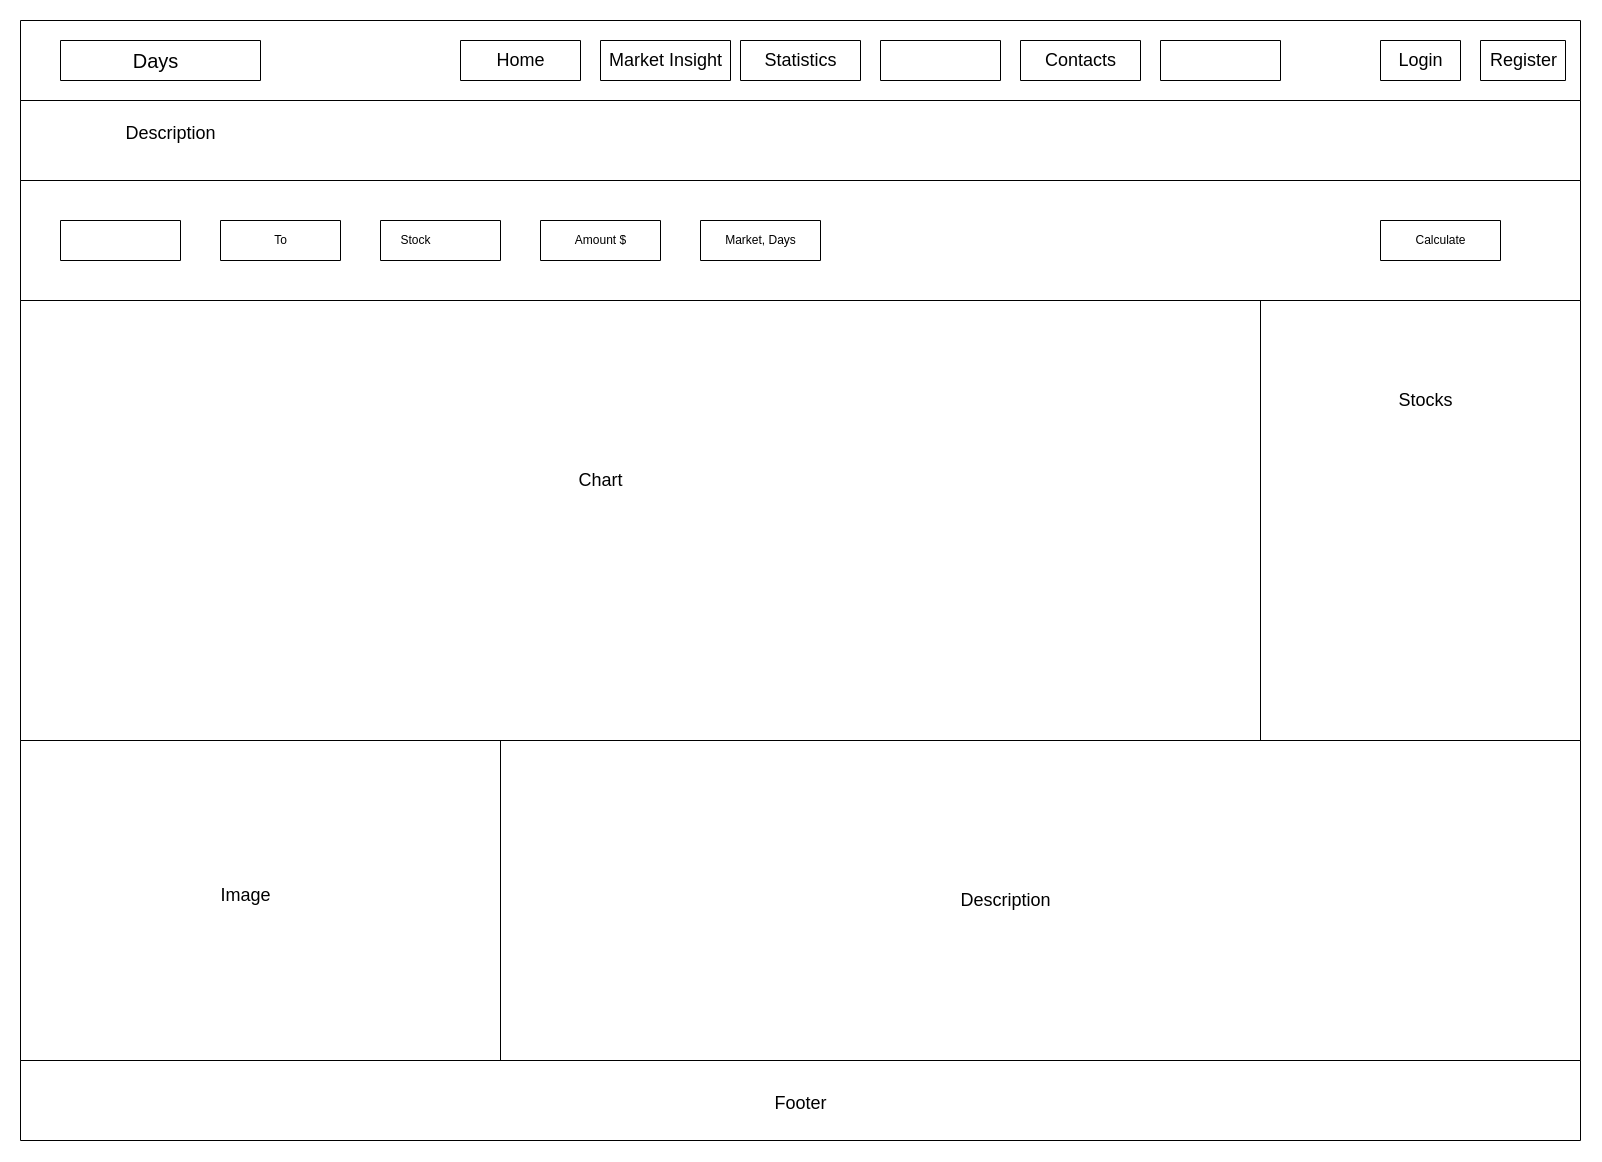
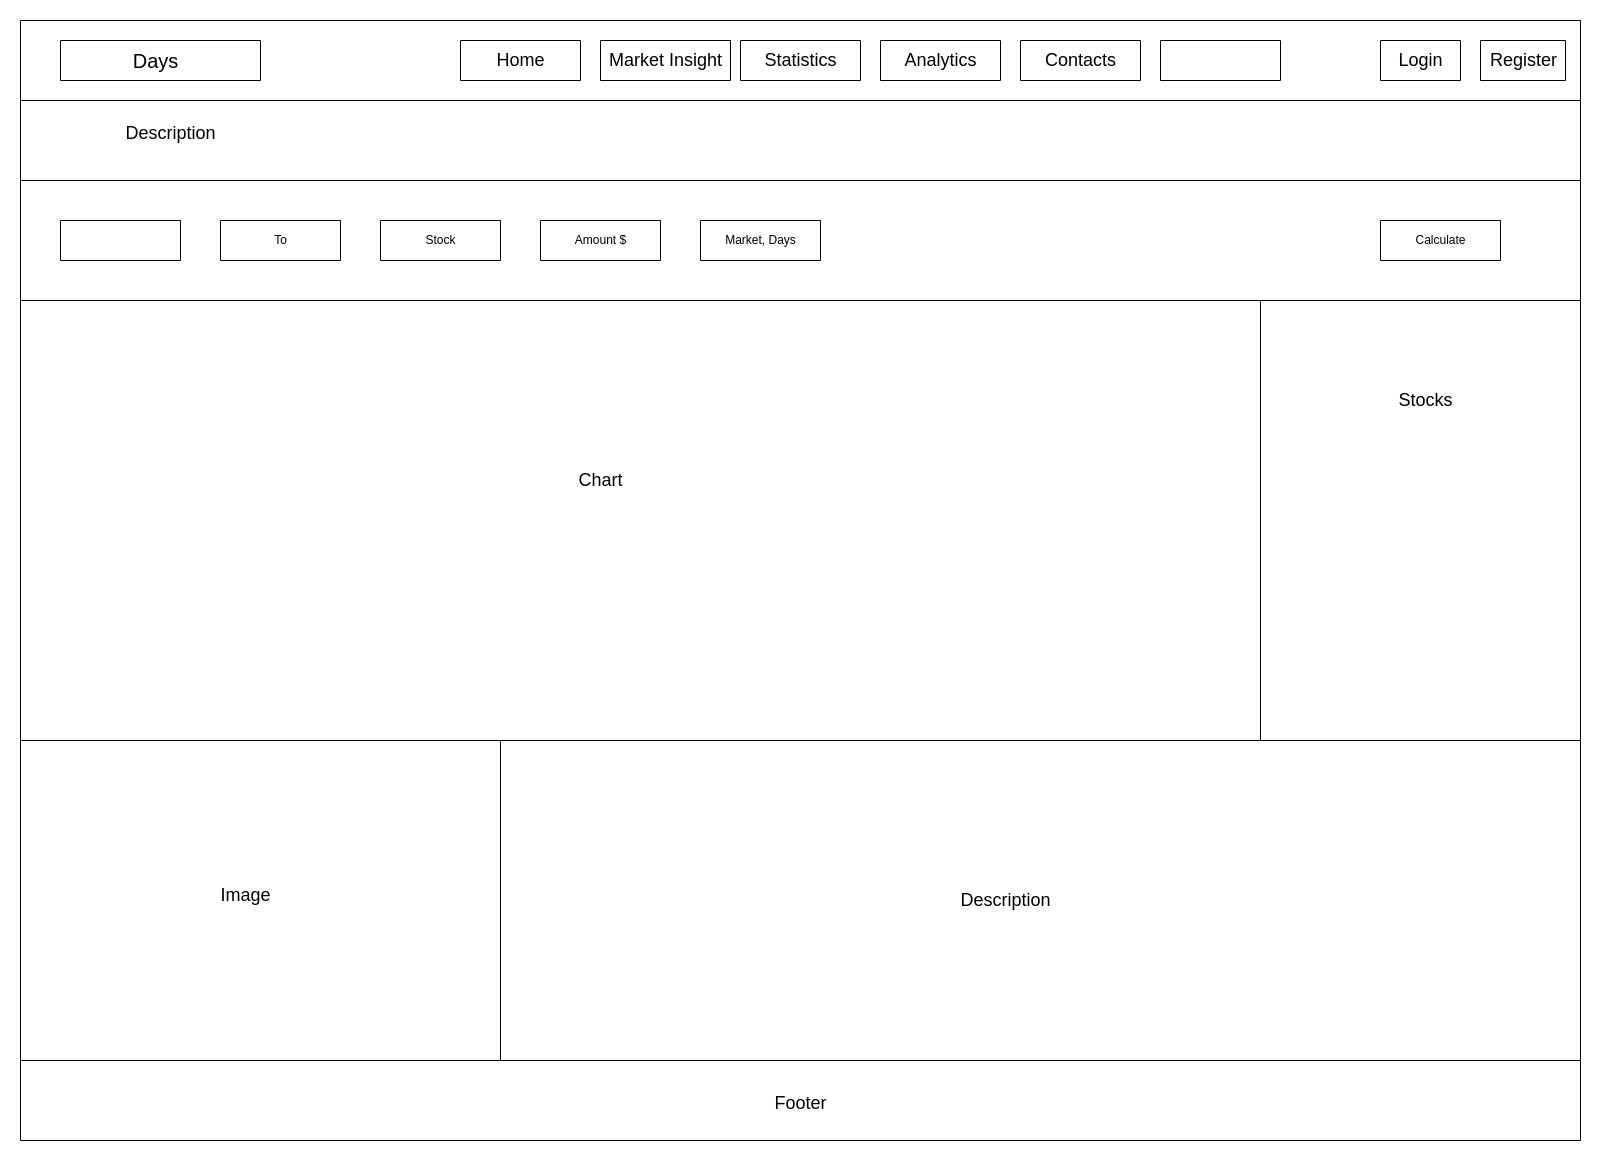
node "Analytics": added
node "Stock": moved (416, 241) -> (441, 241)
